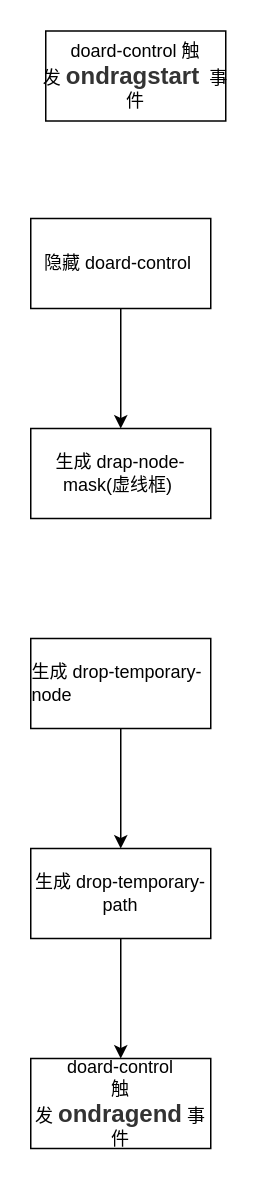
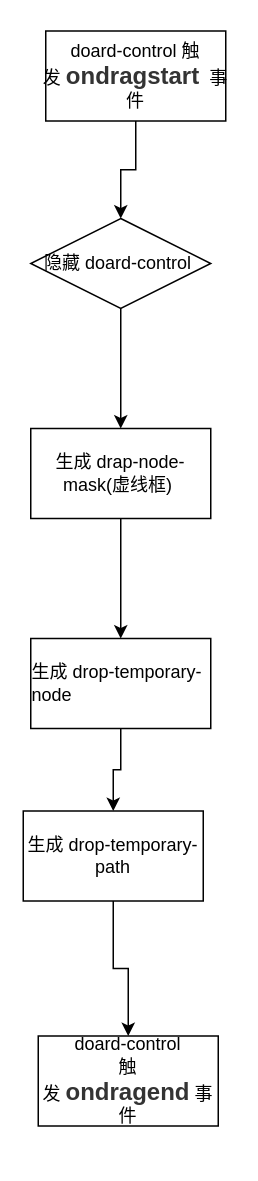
edge "doard-control 触发 ondragstart 事件" -> "隐藏 doard-control": added
node "隐藏 doard-control": shape rectangle -> diamond
edge "生成 drap-node-mask(虚线框)" -> "生成 drop-temporary-node": added
node "生成 drop-temporary-path": moved (121, 893) -> (113, 856)
node "doard-control 触发 ondragend 事件": moved (121, 1103) -> (128, 1081)
